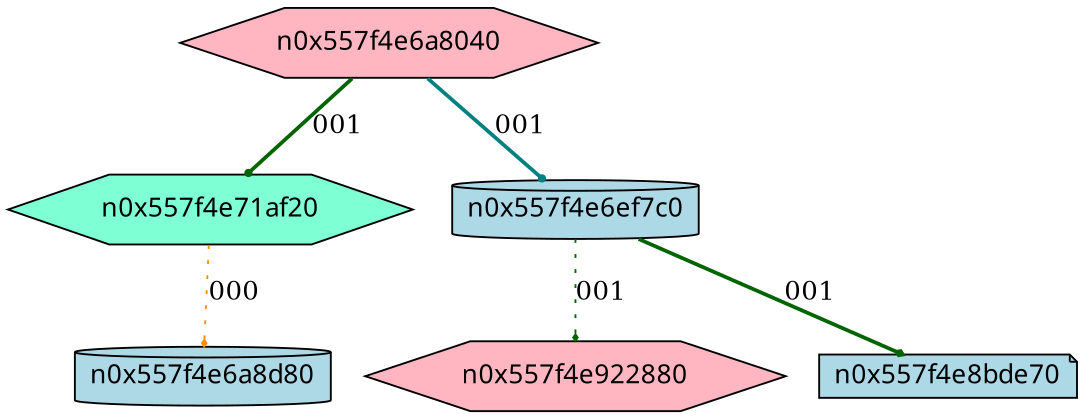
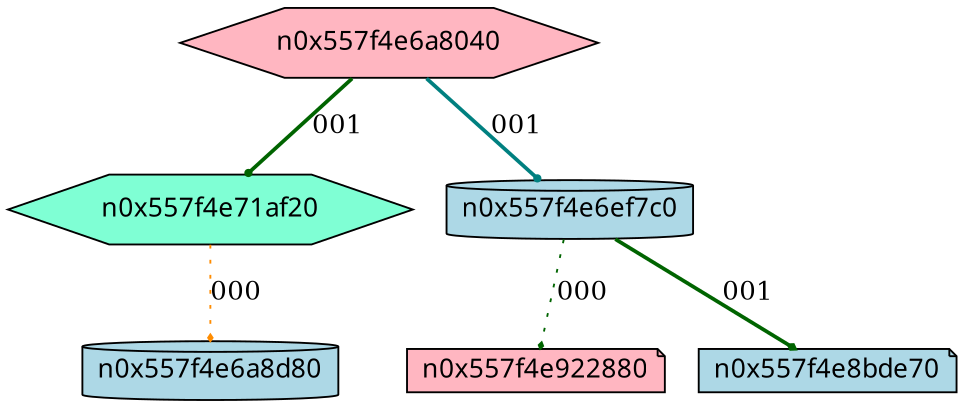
edge "n0x557f4e6ef7c0" -> "n0x557f4e922880": label "001" -> "000"
node "n0x557f4e922880": shape hexagon -> note
